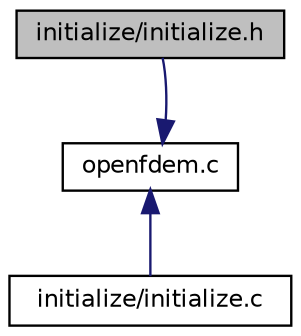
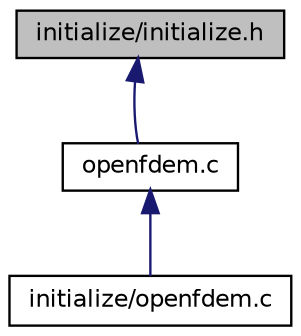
edge "initialize/initialize.h" -> "openfdem.c": reversed
node "initialize/initialize.c": label "initialize/initialize.c" -> "initialize/openfdem.c"
